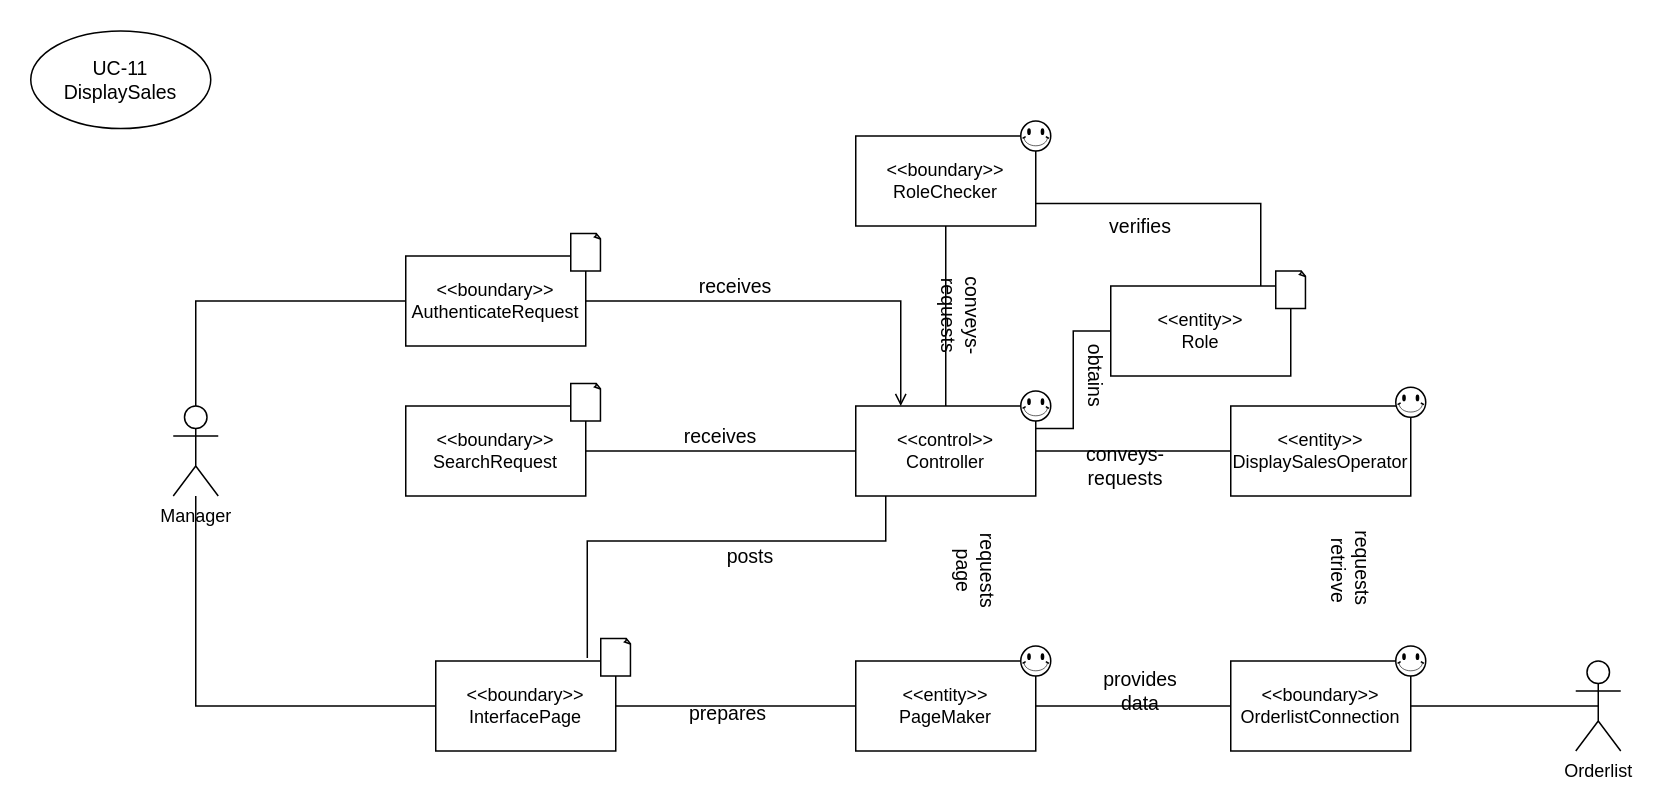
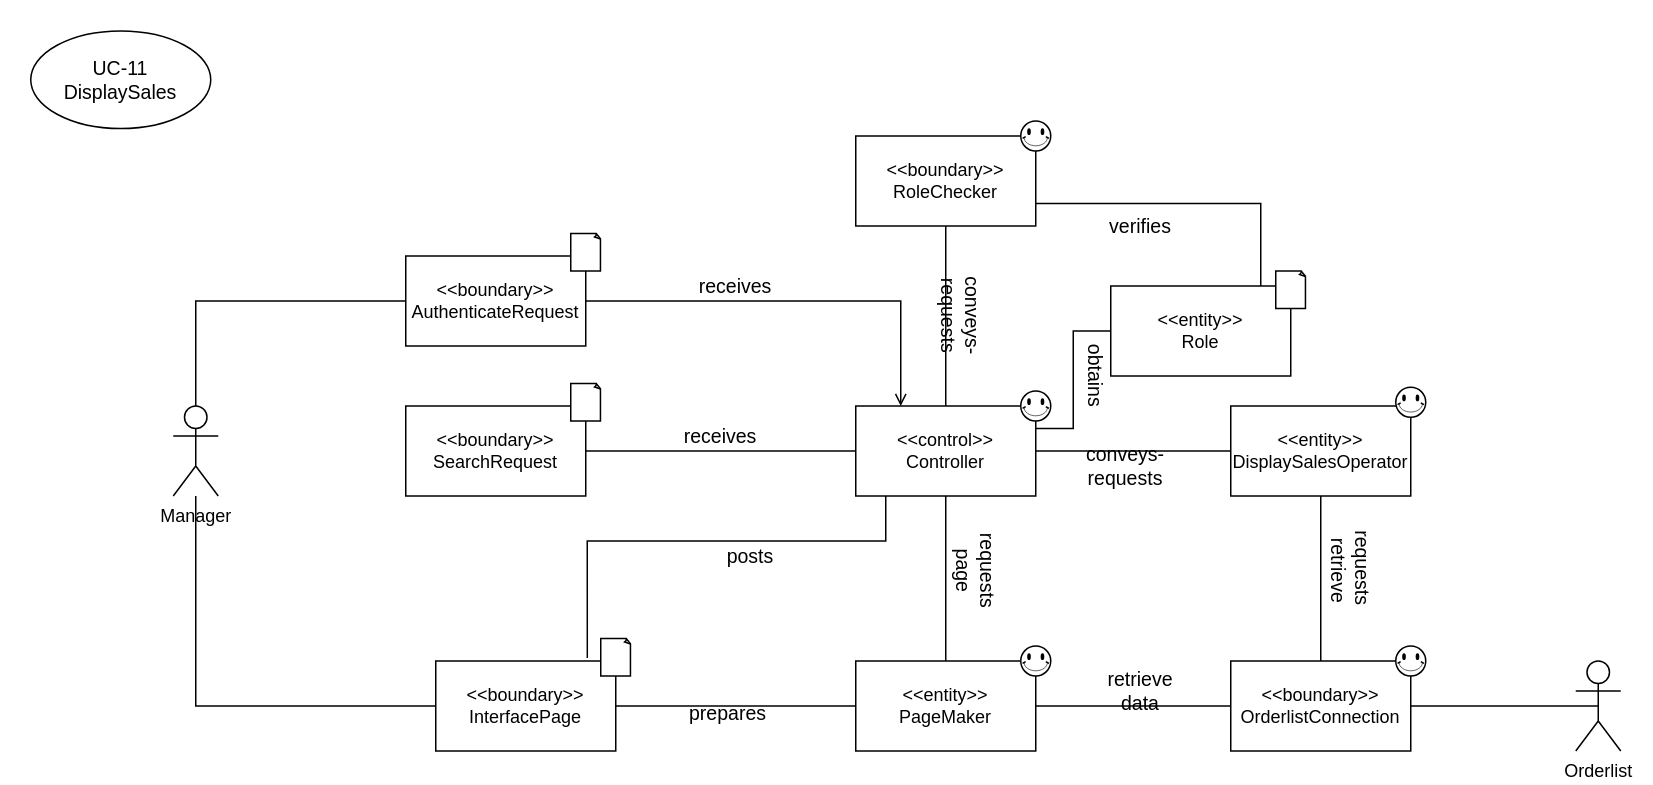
edge "<<control>> Controller" -- "<<entity>> PageMaker": added
edge "<<entity>> DisplaySalesOperator" -- "<<boundary>> OrderlistConnection": added
node "provides data": label "provides data" -> "retrieve data"
